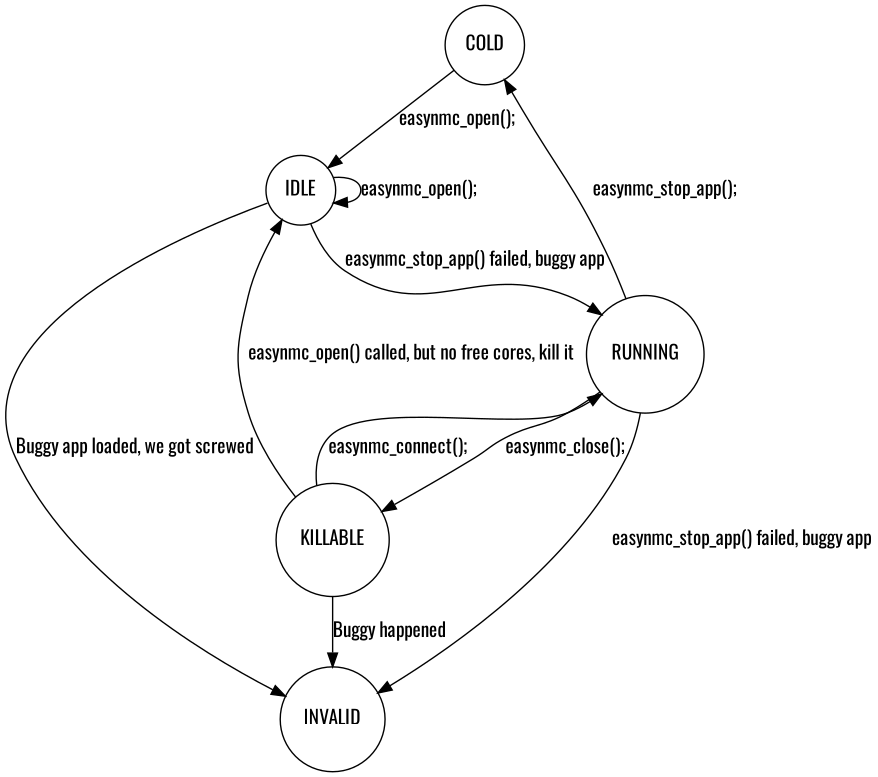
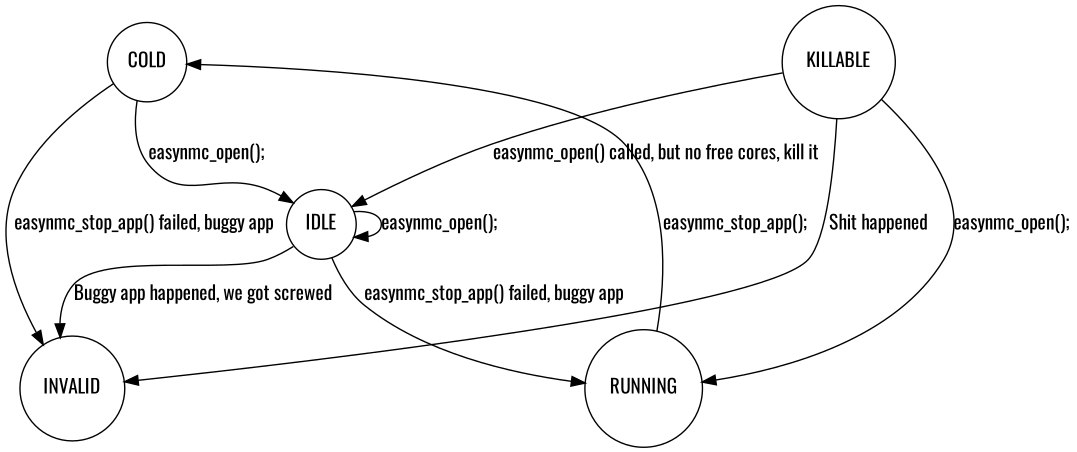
edge "RUNNING" -> "KILLABLE": removed, label "easynmc_close();"
edge "IDLE" -> "INVALID": label "Buggy app loaded, we got screwed" -> "Buggy app happened, we got screwed"
edge "KILLABLE" -> "RUNNING": label "easynmc_connect();" -> "easynmc_open();"
edge "RUNNING" -> "INVALID": now "COLD" -> "INVALID"
edge "KILLABLE" -> "INVALID": label "Buggy happened" -> "Shit happened"
